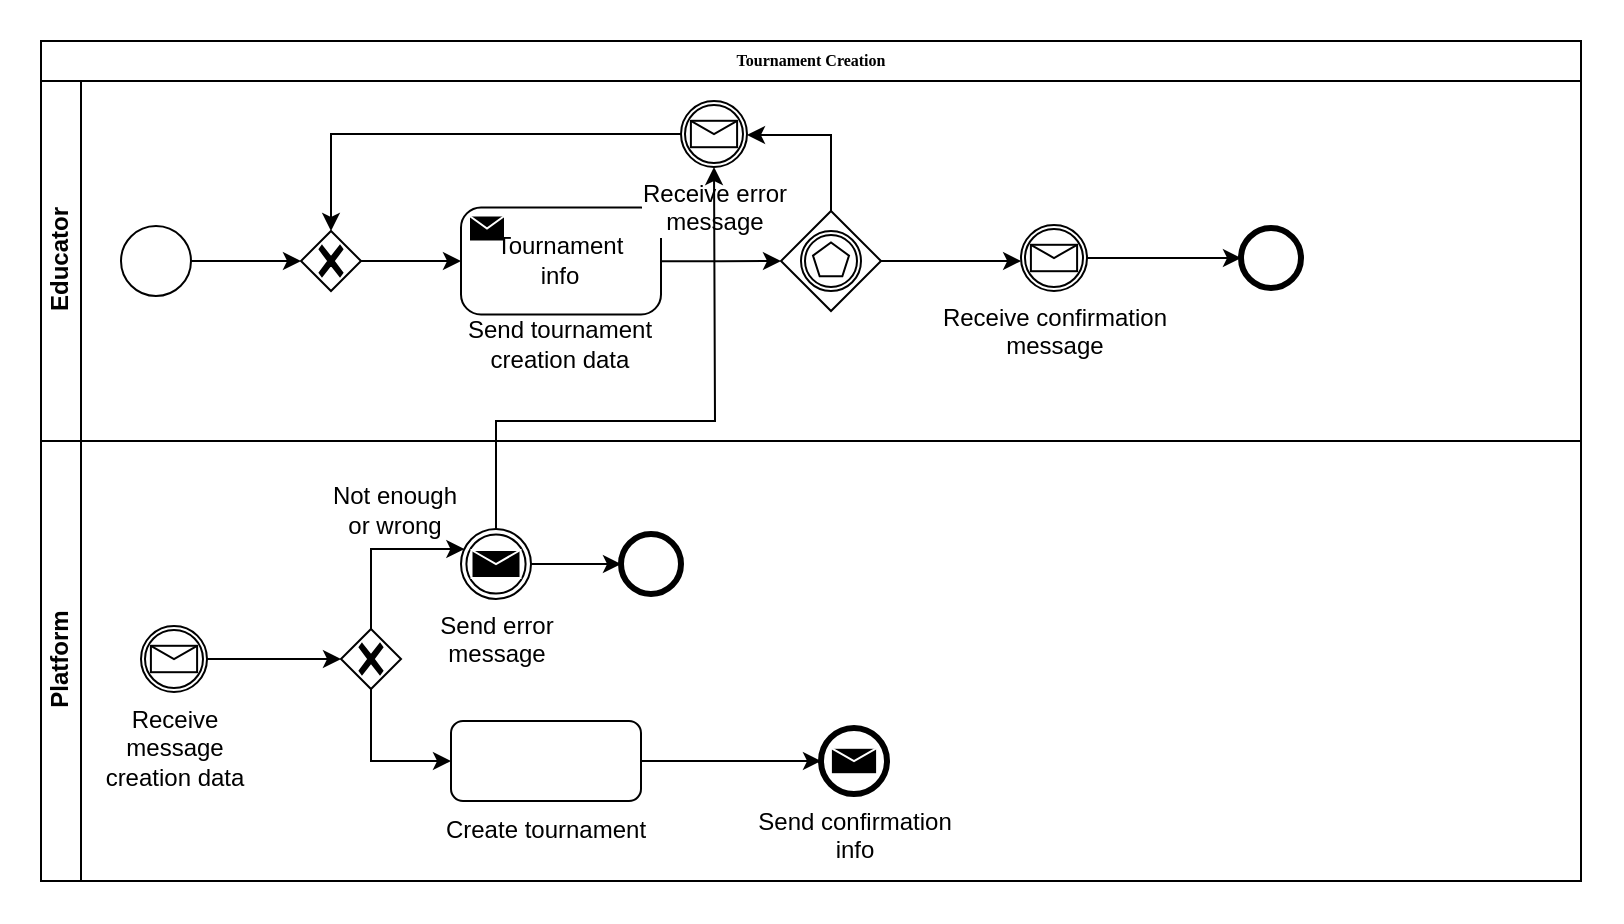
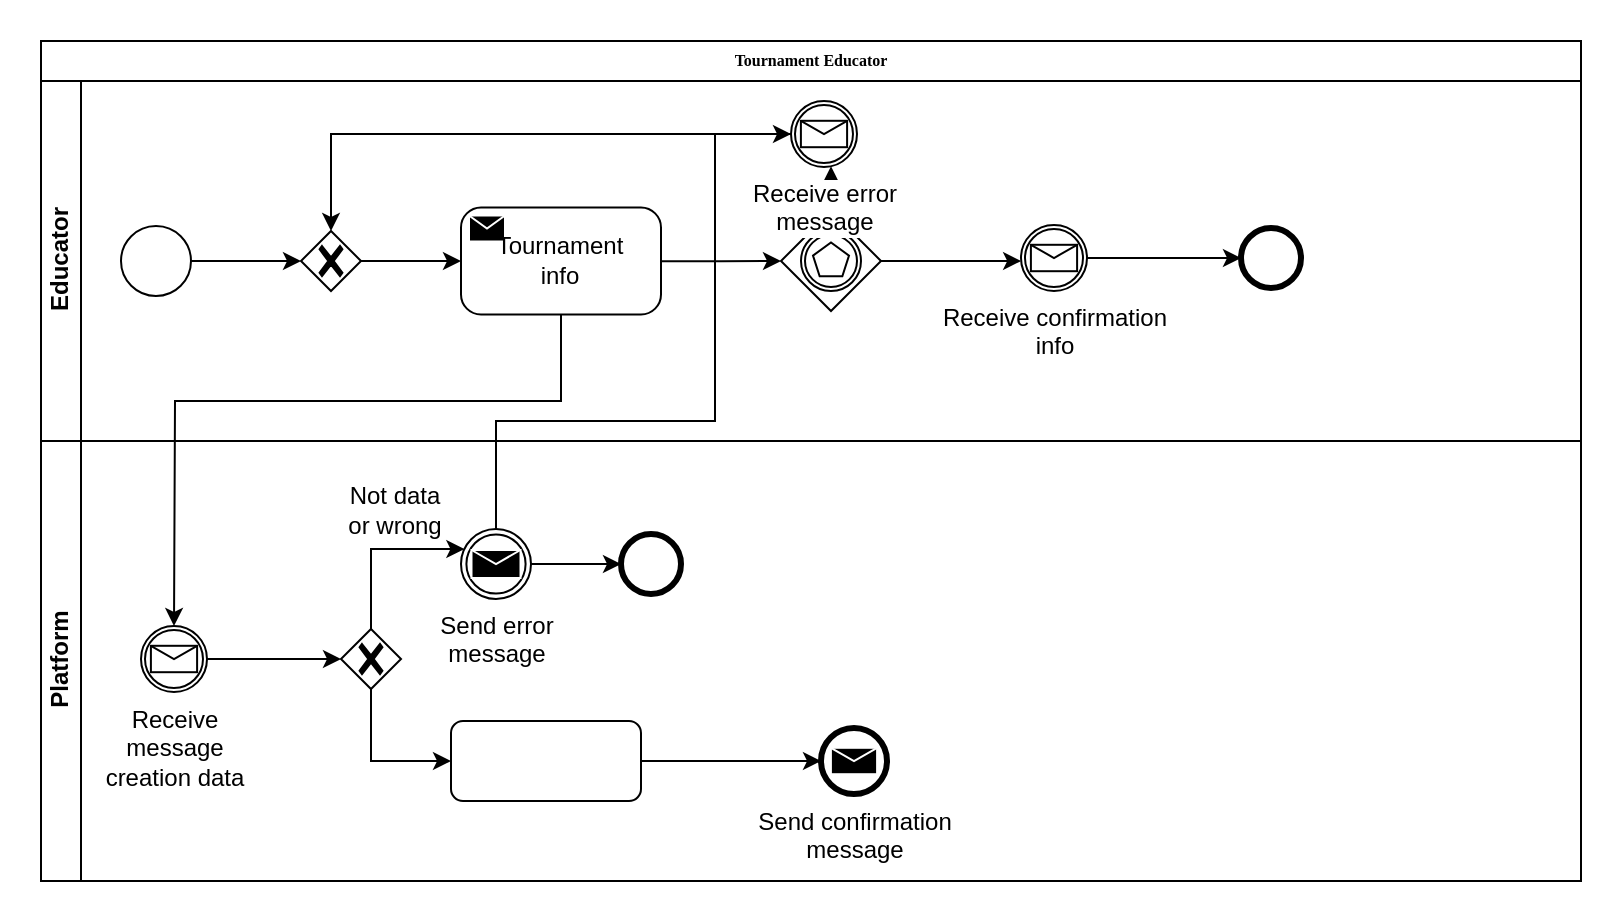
node "Tournament Creation": label "Tournament Creation" -> "Tournament Educator"
node "Receive error message": moved (714, 134) -> (824, 134)
node "Receive confirmation message": label "Receive confirmation message" -> "Receive confirmation info"
node "Send tournament creation data": removed
edge "Tournament info" -> "Receive message creation data": added
node "Not enough or wrong": label "Not enough or wrong" -> "Not data or wrong"
node "Create tournament": removed
node "Send confirmation info": label "Send confirmation info" -> "Send confirmation message"
